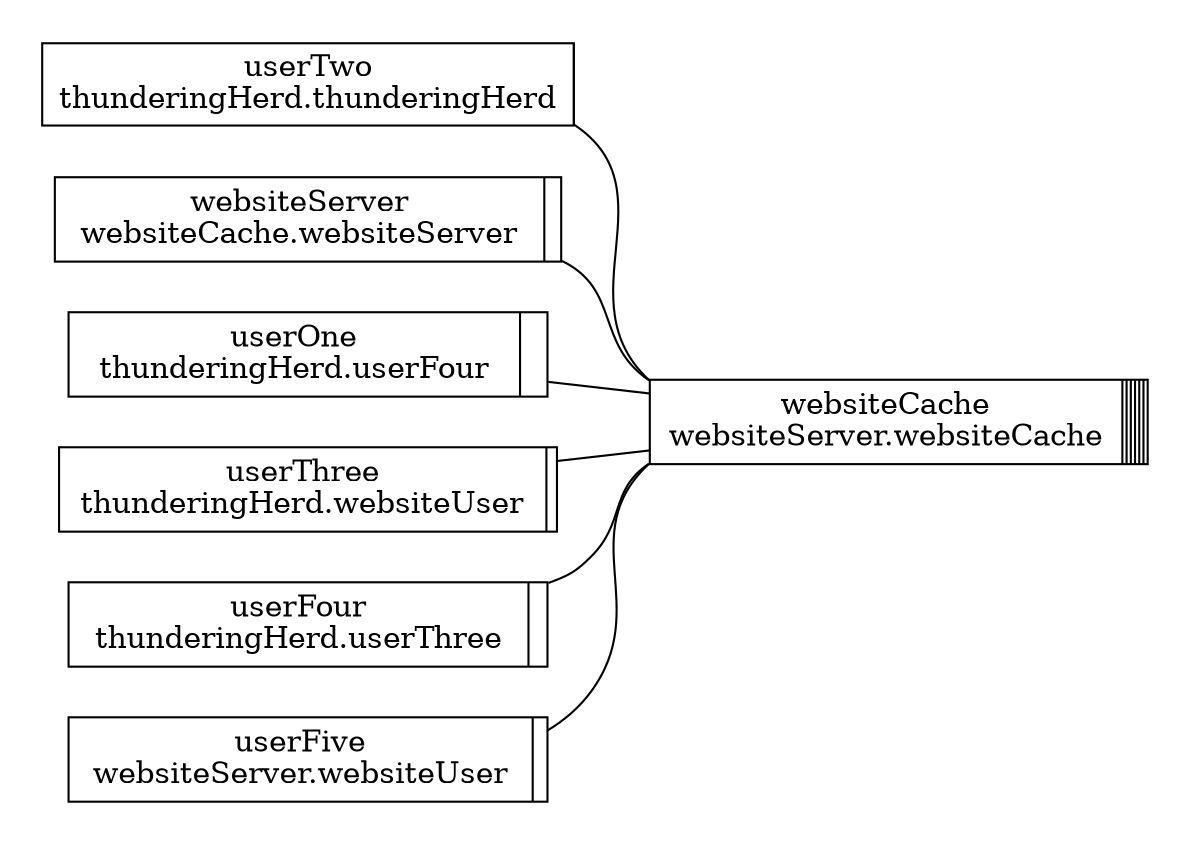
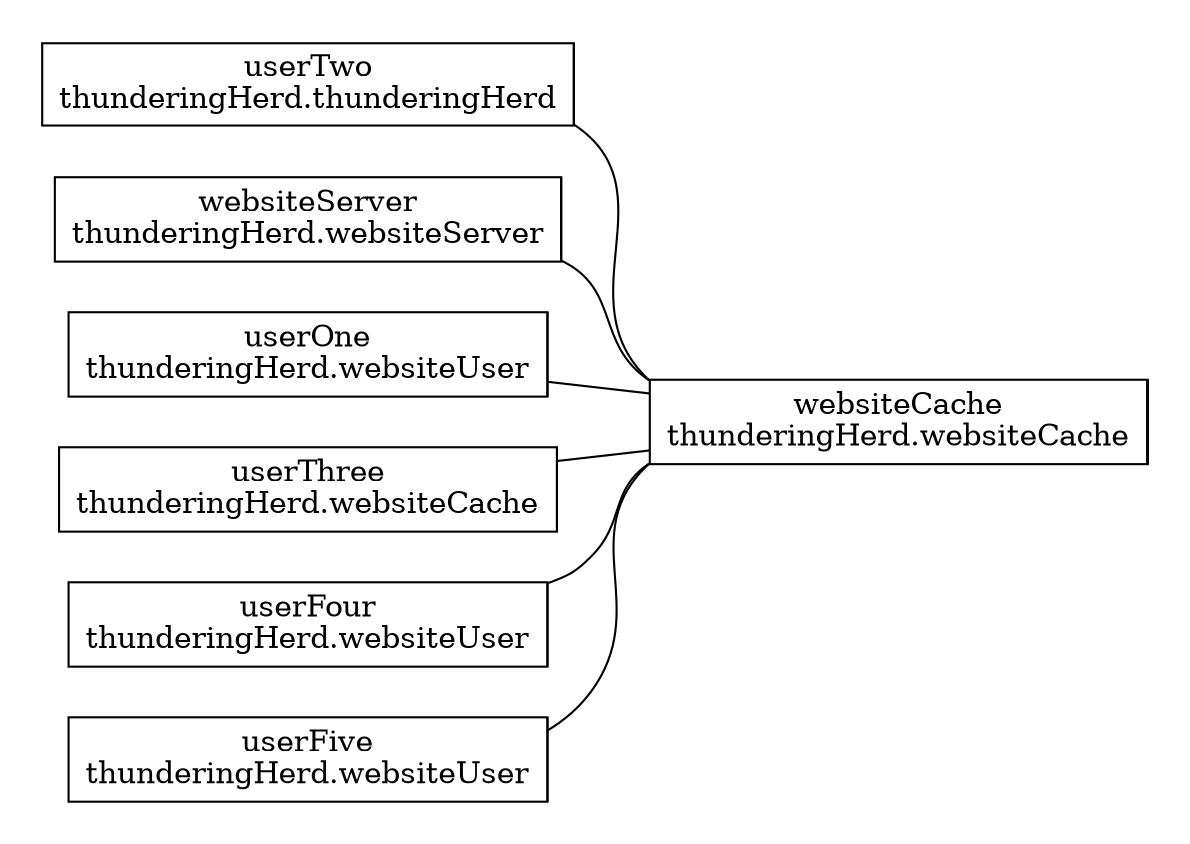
node "websiteServer": text "websiteCache.websiteServer" -> "thunderingHerd.websiteServer"
node "userOne": text "thunderingHerd.userFour" -> "thunderingHerd.websiteUser"
node "websiteCache": text "websiteServer.websiteCache" -> "thunderingHerd.websiteCache"
node "userThree": text "thunderingHerd.websiteUser" -> "thunderingHerd.websiteCache"
node "userFour": text "thunderingHerd.userThree" -> "thunderingHerd.websiteUser"
node "userFive": text "websiteServer.websiteUser" -> "thunderingHerd.websiteUser"
